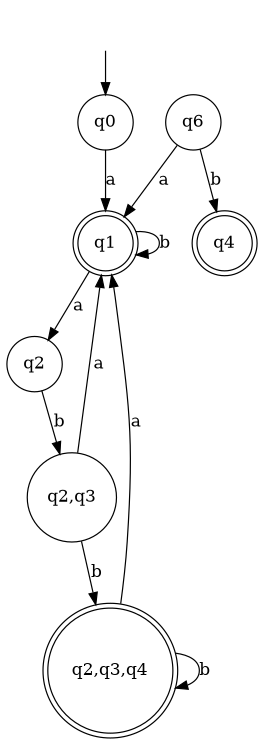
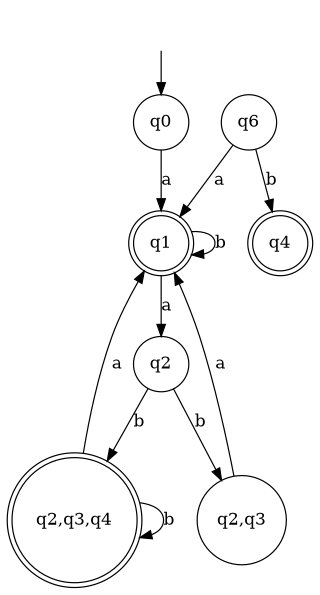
edge "q2,q3" -> "q2,q3,q4": now "q2" -> "q2,q3,q4"
